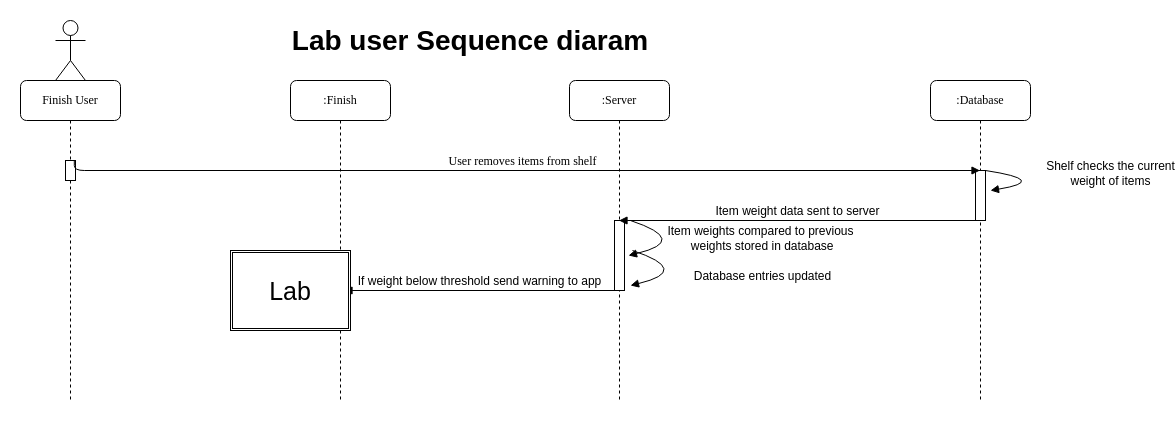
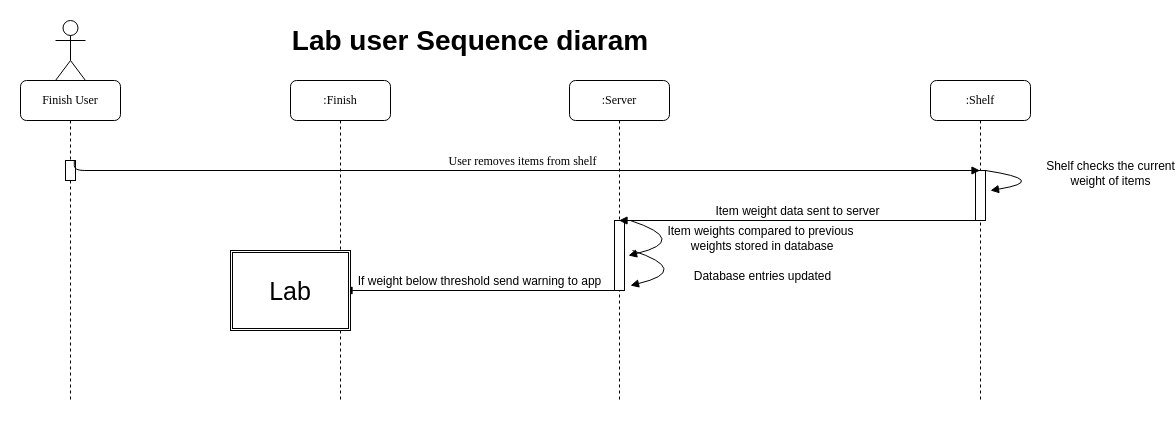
node ":Database": label ":Database" -> ":Shelf"
